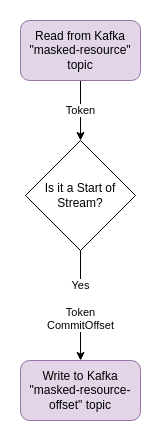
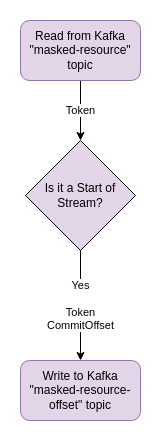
node "Is it a Start of Stream?": fillcolor #ffffff -> #e1d5e7
